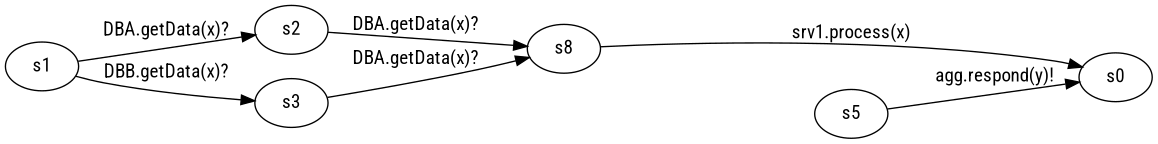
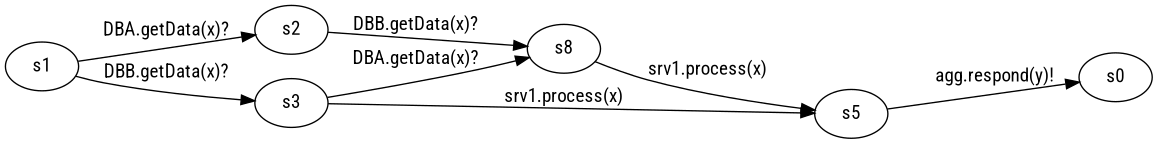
edge "s2" -> "s8": label "DBA.getData(x)?" -> "DBB.getData(x)?"
edge "s8" -> "s0": now "s8" -> "s5"
edge "s3" -> "s5": added, label "srv1.process(x)"
